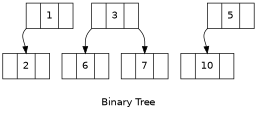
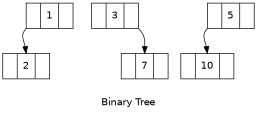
node "6": removed
